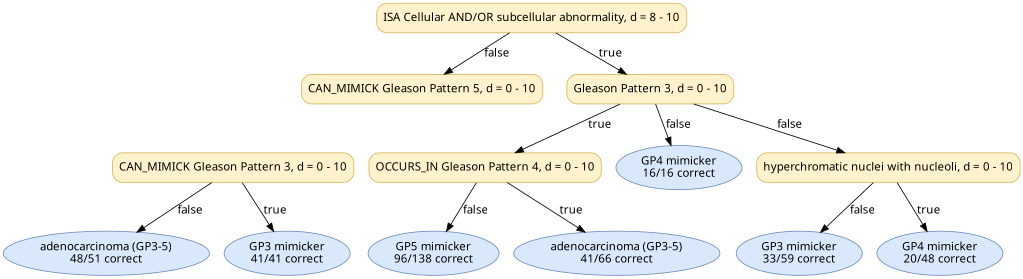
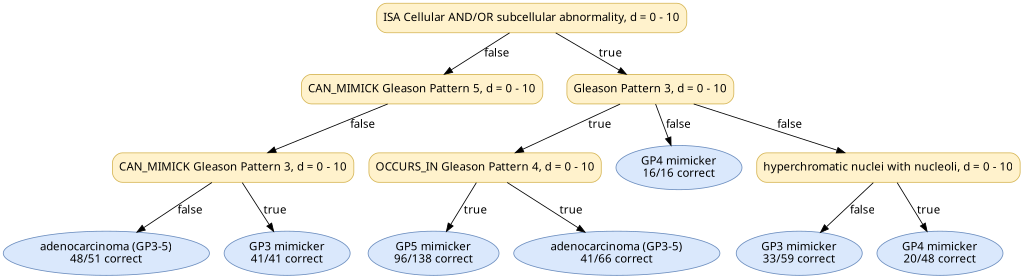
node "ISA Cellular AND/OR subcellular abnormality, d = 8 - 10": label "ISA Cellular AND/OR subcellular abnormality, d = 8 - 10" -> "ISA Cellular AND/OR subcellular abnormality, d = 0 - 10"
edge "CAN_MIMICK Gleason Pattern 5, d = 0 - 10" -> "CAN_MIMICK Gleason Pattern 3, d = 0 - 10": added, label "false"
edge "OCCURS_IN Gleason Pattern 4, d = 0 - 10" -> "GP5 mimicker": label "false" -> "true"
